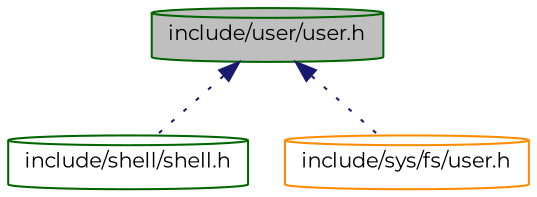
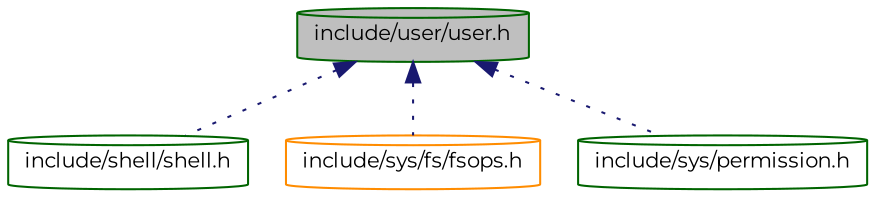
node "include/sys/fs/user.h": label "include/sys/fs/user.h" -> "include/sys/fs/fsops.h"
node "include/sys/permission.h": added
